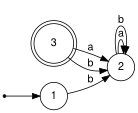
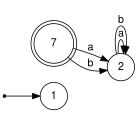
node "3": label "3" -> "7"
edge "1" -> "2": removed, label "b"
